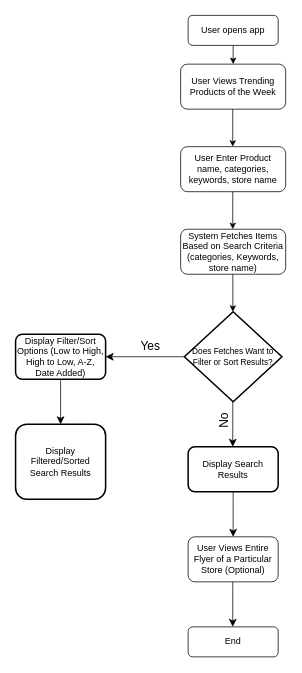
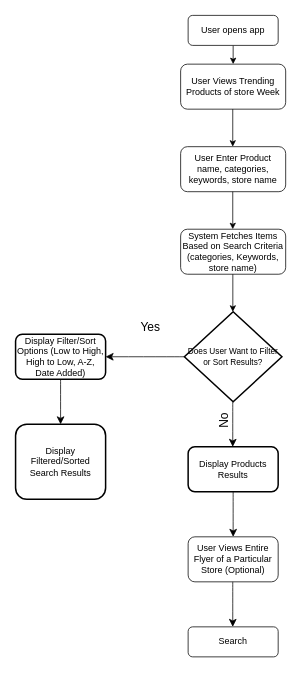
node "User Views Trending Products of the Week": label "User Views Trending Products of the Week" -> "User Views Trending Products of store Week"
node "Yes": moved (150, 345) -> (150, 327)
node "Does Fetches Want to Filter or Sort Results?": label "Does Fetches Want to Filter or Sort Results?" -> "Does User Want to Filter or Sort Results?"
node "Display Search Results": label "Display Search Results" -> "Display Products Results"
node "End": label "End" -> "Search"
